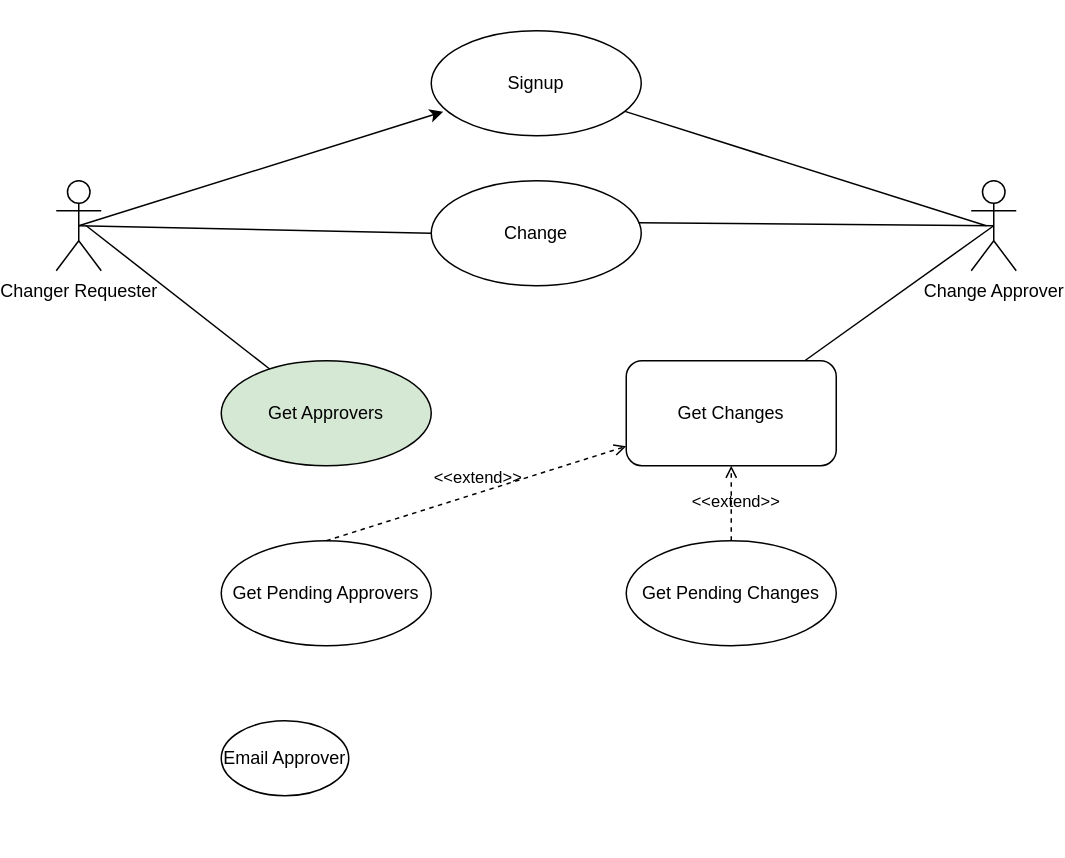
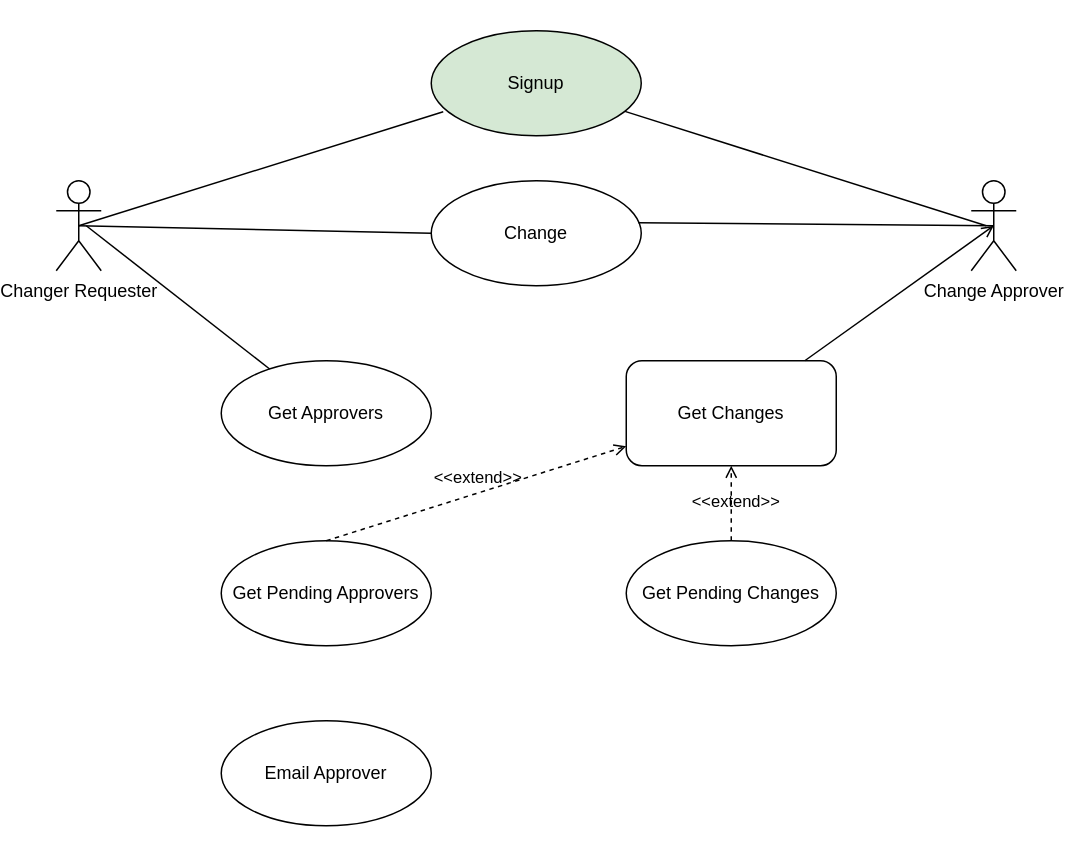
node "Signup": fillcolor #ffffff -> #d5e8d4
edge "Changer Requester" -> "Signup": arrowhead classic -> none
edge "Change Approver" -- "Get Changes": arrowhead none -> open
node "Get Approvers": fillcolor #d5e8d4 -> #ffffff
node "Email Approver": size 128x75 -> 210x105
